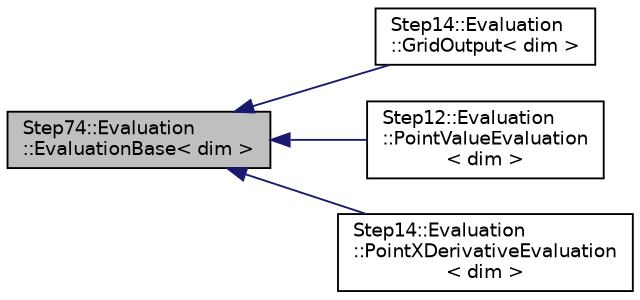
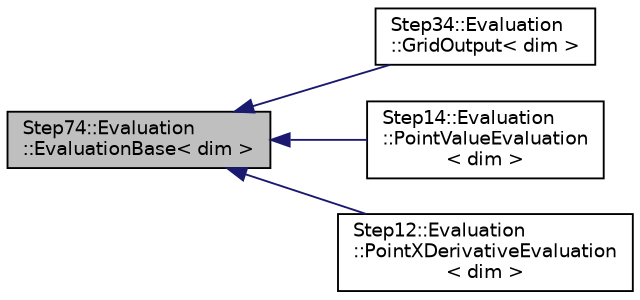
node "Step14::Evaluation ::GridOutput< dim >": label "Step14::Evaluation ::GridOutput< dim >" -> "Step34::Evaluation ::GridOutput< dim >"
node "Step12::Evaluation ::PointValueEvaluation < dim >": label "Step12::Evaluation ::PointValueEvaluation < dim >" -> "Step14::Evaluation ::PointValueEvaluation < dim >"
node "Step14::Evaluation ::PointXDerivativeEvaluation < dim >": label "Step14::Evaluation ::PointXDerivativeEvaluation < dim >" -> "Step12::Evaluation ::PointXDerivativeEvaluation < dim >"
